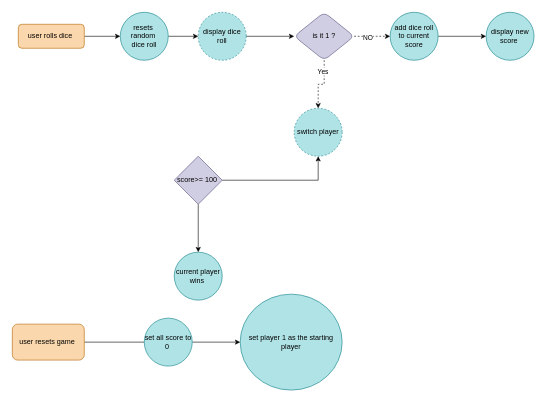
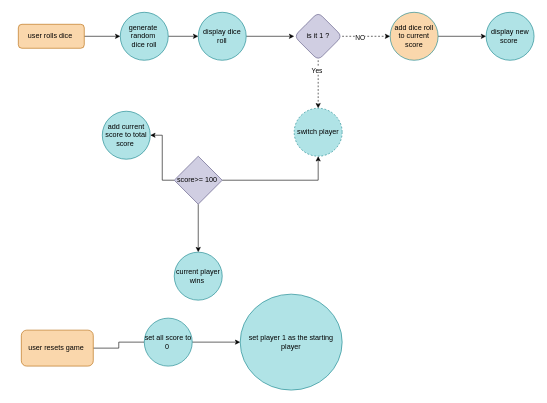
node "resets random dice roll": label "resets random dice roll" -> "generate random dice roll"
node "display dice roll": style dashed -> solid
node "is it 1 ?": size 60x48 -> 48x48
node "add dice roll to current score": fillcolor #b0e3e6 -> #fad7ac
node "add current score to total score": added
edge "score>= 100" -> "add current score to total score": added
node "user resets game": moved (48, 342) -> (57, 348)
